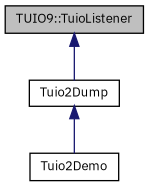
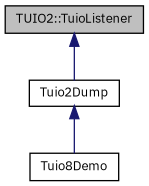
node "TUIO9::TuioListener": label "TUIO9::TuioListener" -> "TUIO2::TuioListener"
node "Tuio2Demo": label "Tuio2Demo" -> "Tuio8Demo"
